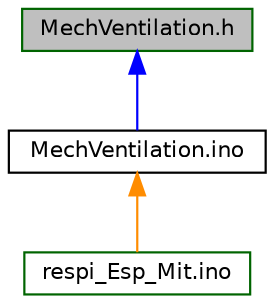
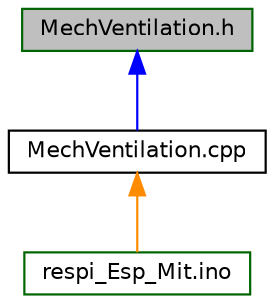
node "MechVentilation.ino": label "MechVentilation.ino" -> "MechVentilation.cpp"
